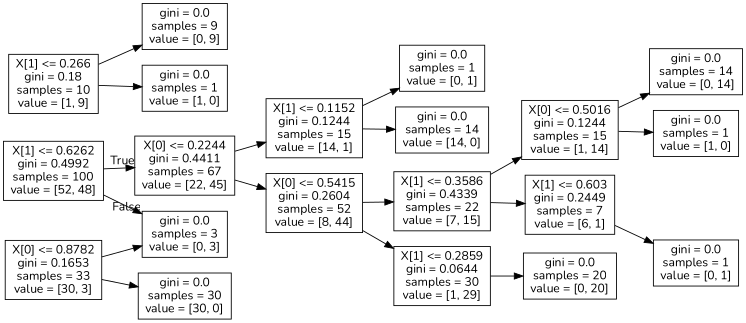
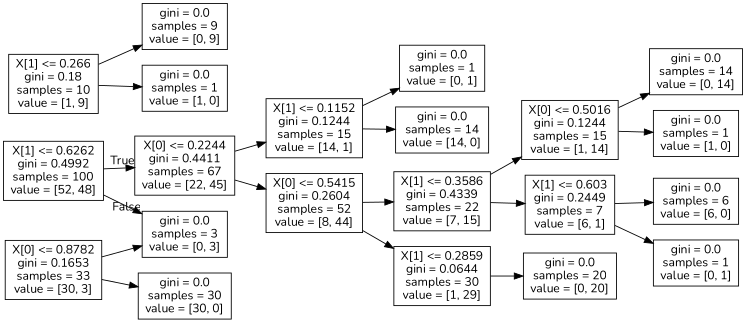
node "gini = 0.0 samples = 6 value = [6, 0]": added
